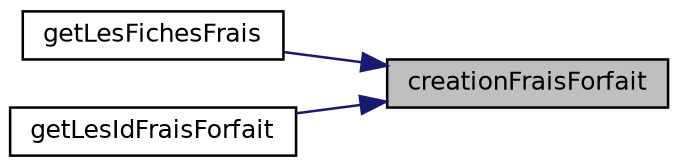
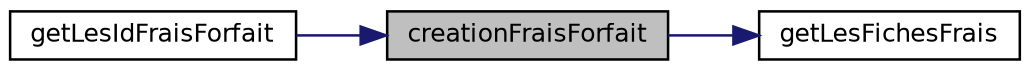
edge "getLesFichesFrais" -> "creationFraisForfait": reversed
